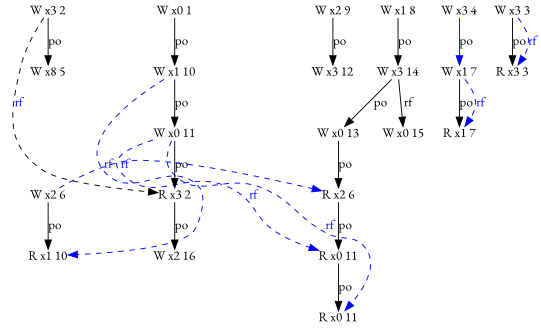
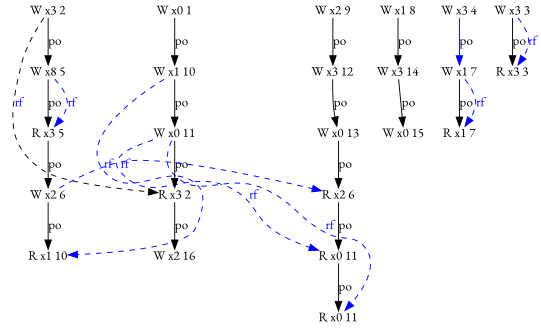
edge "W x3 14" -> "W x0 13": now "W x3 12" -> "W x0 13"
edge "W x3 14" -> "W x0 15": label "rf" -> "po"
node "R x3 5": added
